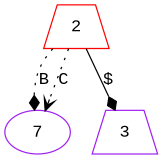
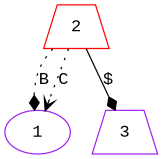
node "7": label "7" -> "1"
